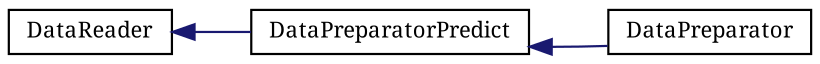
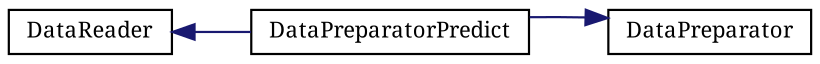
edge "DataPreparator" -> "DataPreparatorPredict": reversed
